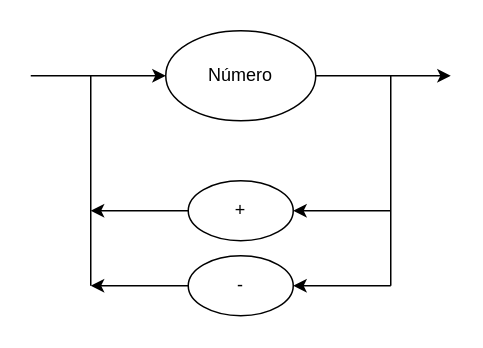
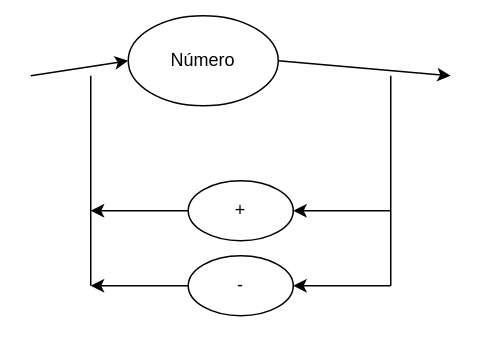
node "Número": moved (241, 76) -> (203, 61)
